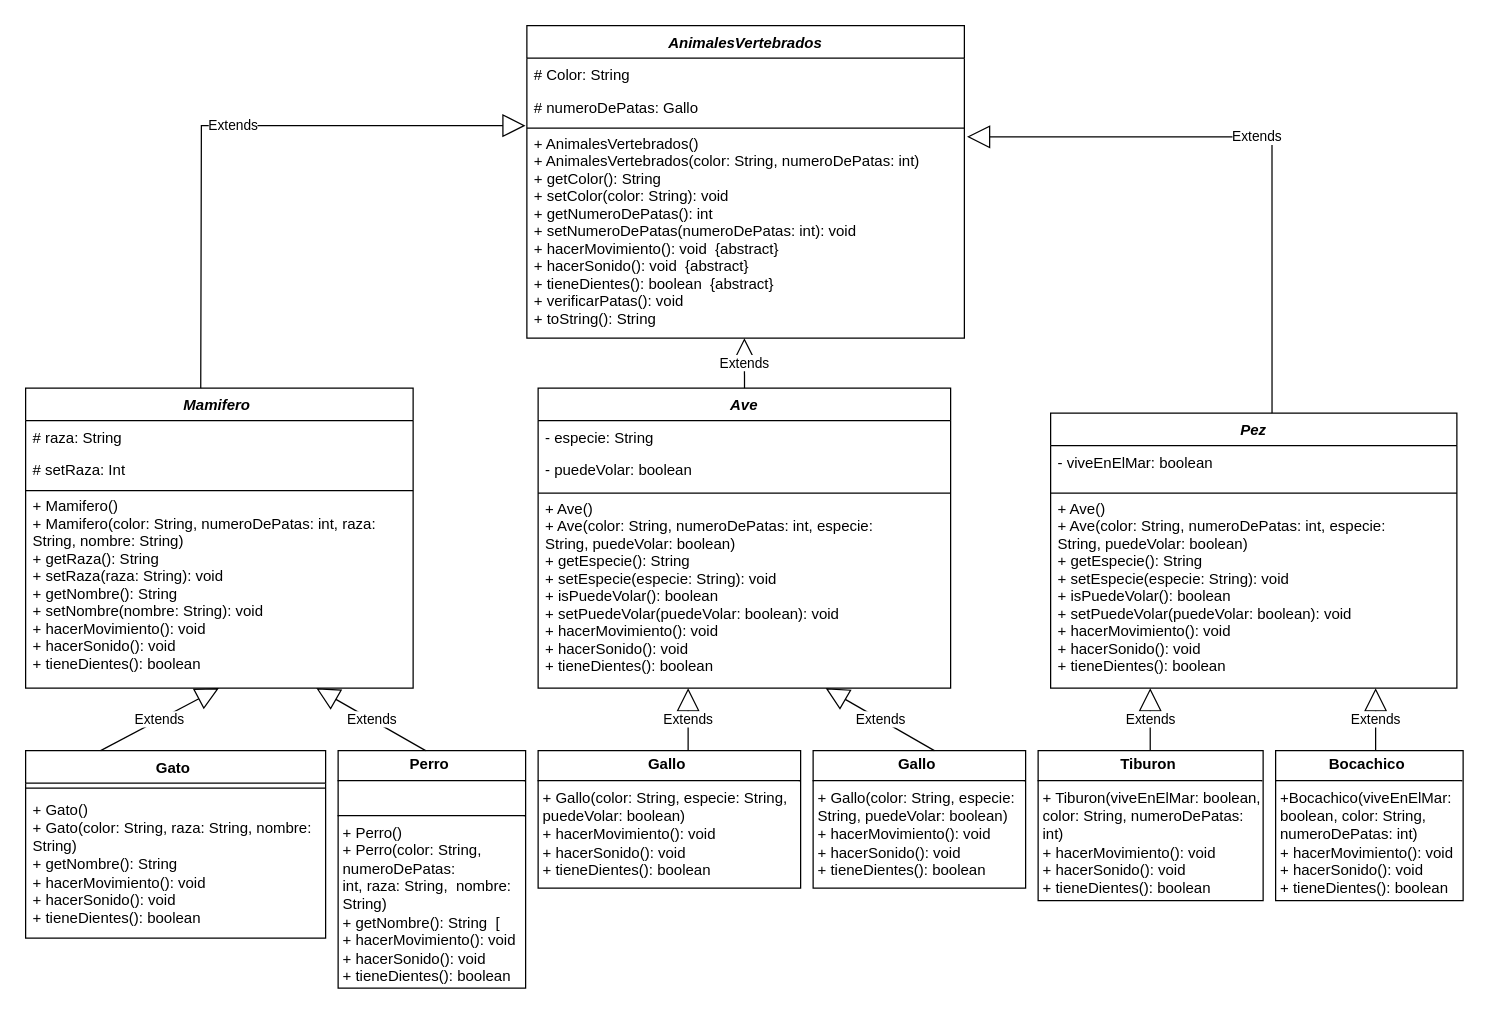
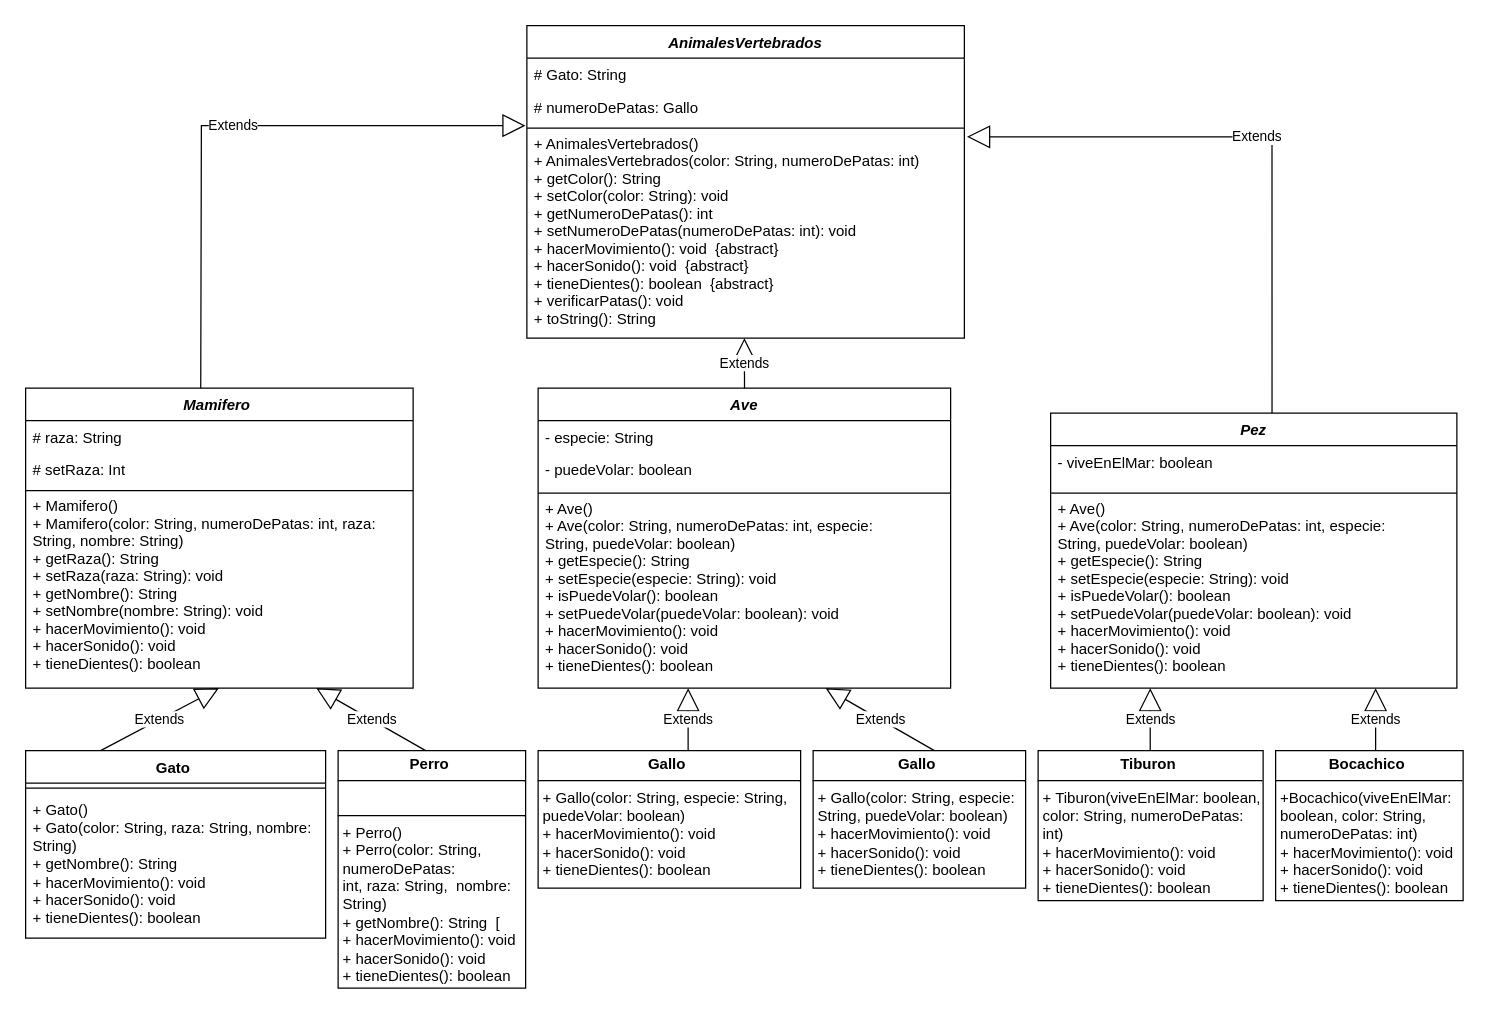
node "# Color: String": label "# Color: String" -> "# Gato: String"
